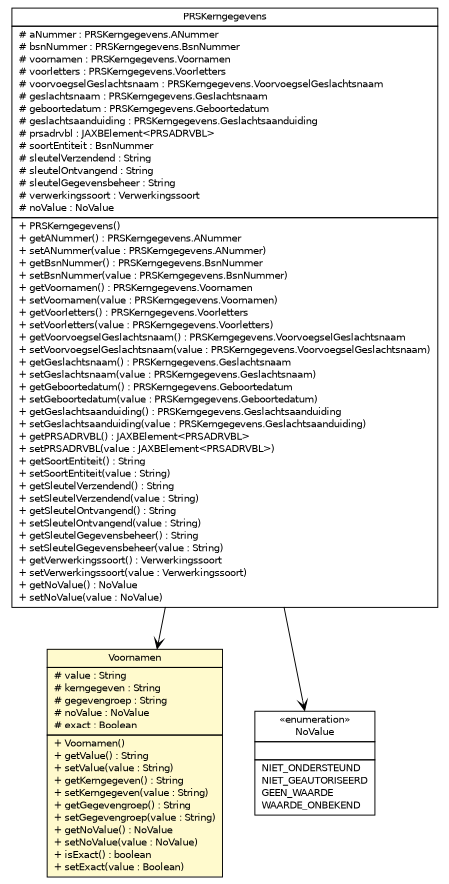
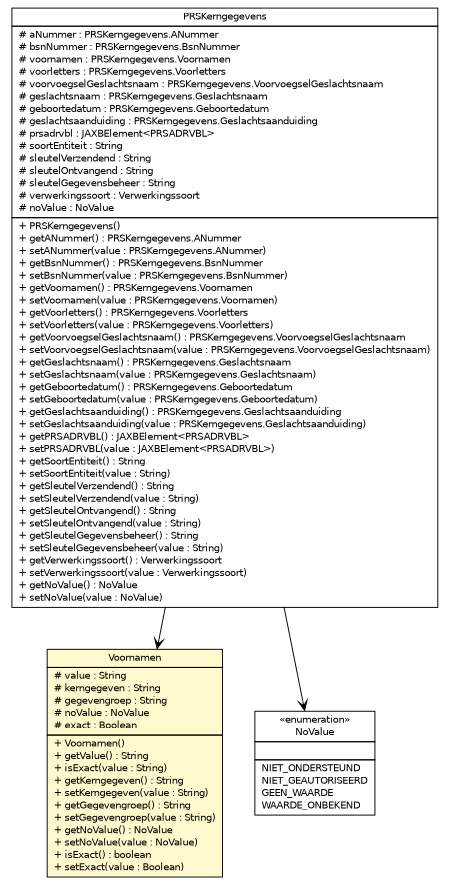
node "PRSKerngegevens": text "# soortEntiteit : BsnNummer" -> "# soortEntiteit : String"
node "Voornamen": text "+ setValue(value : String)" -> "+ isExact(value : String)"
